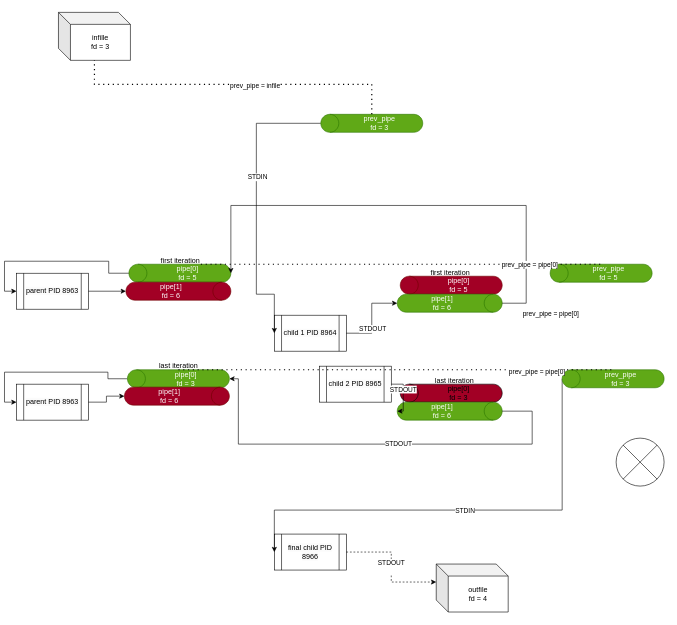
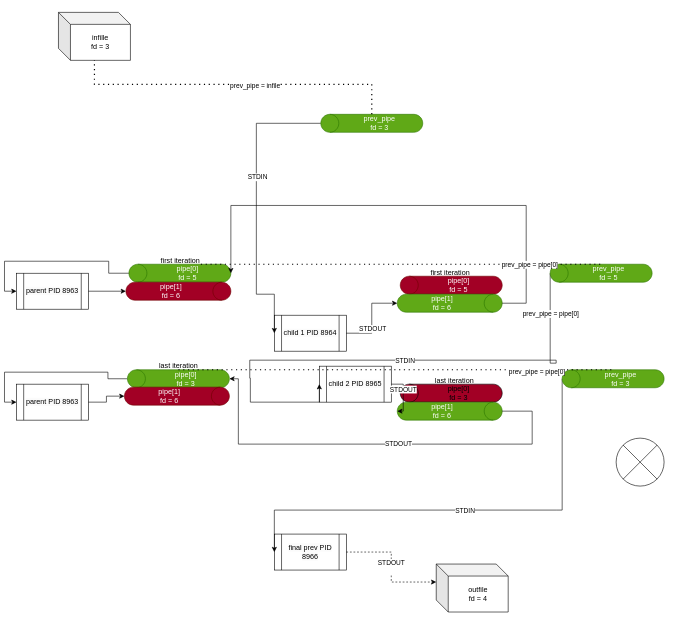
edge "prev_pipe fd = 5" -> "child 2 PID 8965": added, label "STDIN"
node "final child PID 8966": label "final child PID 8966" -> "final prev PID 8966"
